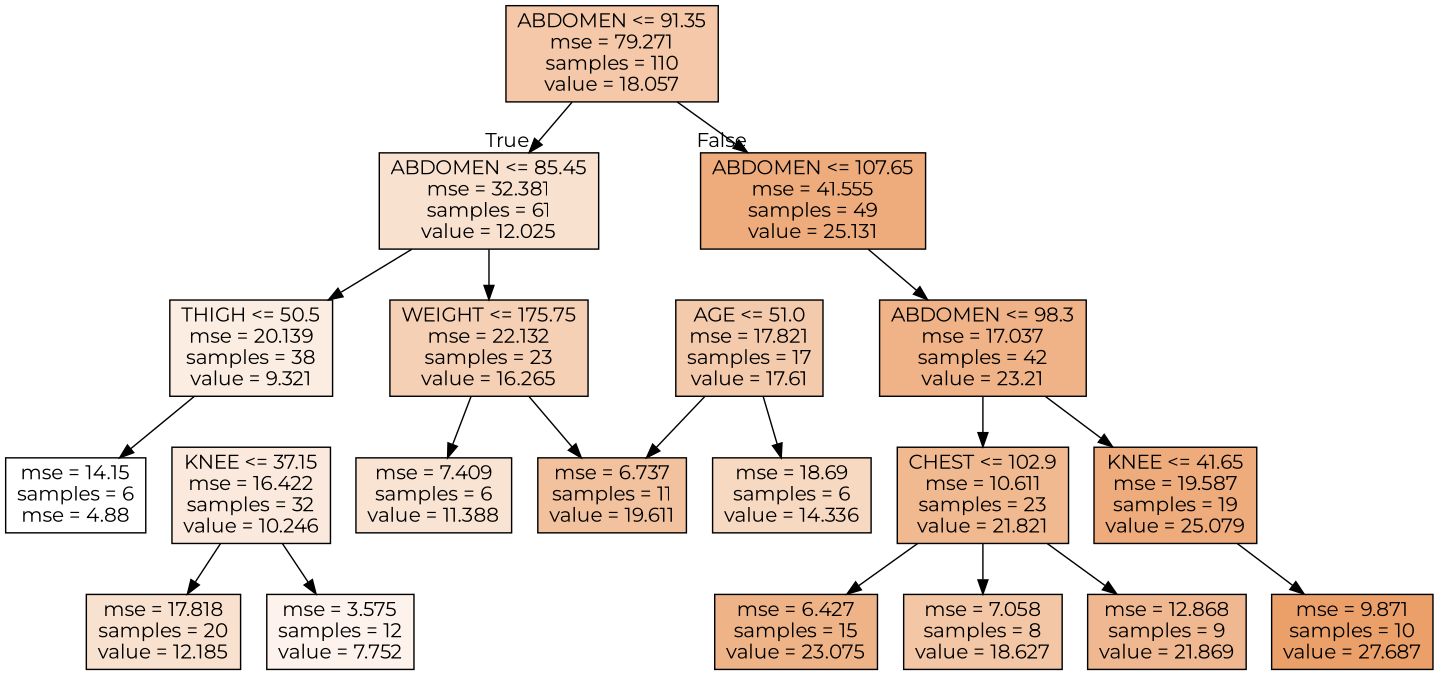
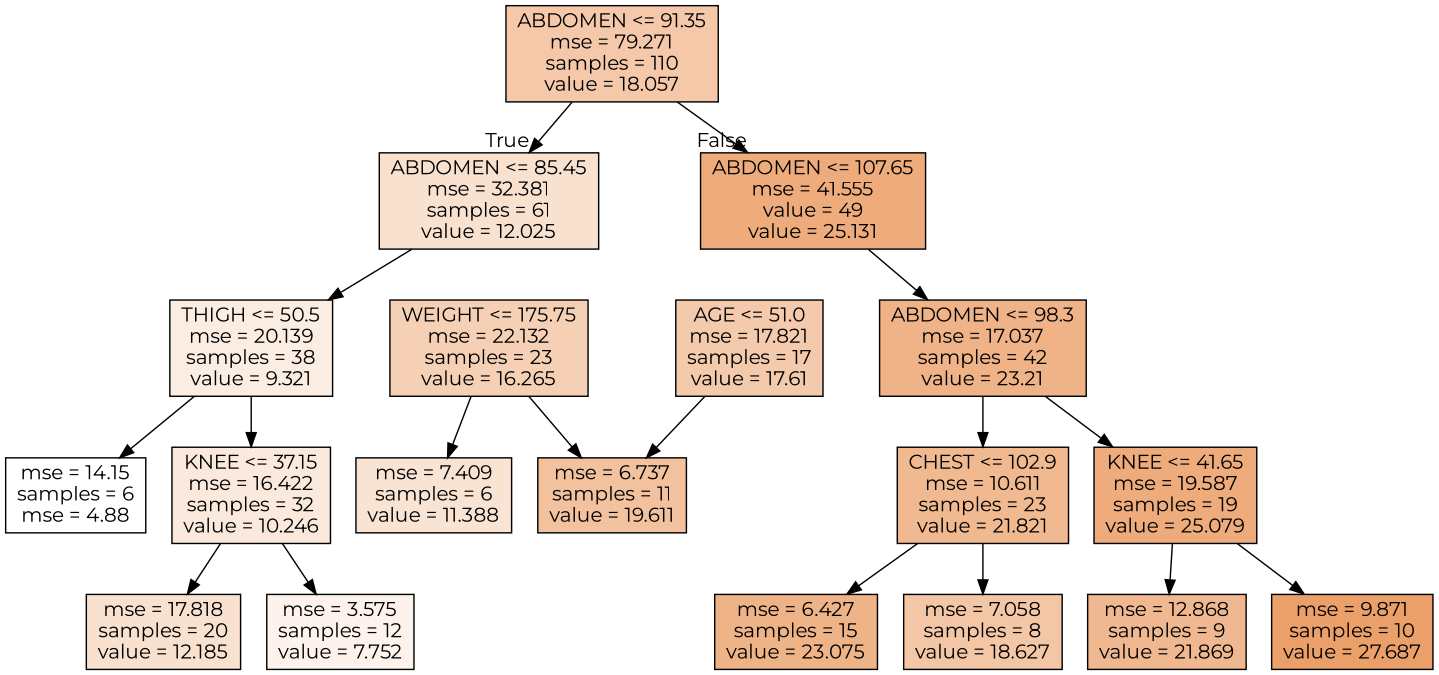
node "ABDOMEN <= 107.65 mse = 41.555 samples = 49 value = 25.131": label "ABDOMEN <= 107.65 mse = 41.555 samples = 49 value = 25.131" -> "ABDOMEN <= 107.65 mse = 41.555 value = 49 value = 25.131"
edge "ABDOMEN <= 85.45 mse = 32.381 samples = 61 value = 12.025" -> "WEIGHT <= 175.75 mse = 22.132 samples = 23 value = 16.265": removed
edge "THIGH <= 50.5 mse = 20.139 samples = 38 value = 9.321" -> "KNEE <= 37.15 mse = 16.422 samples = 32 value = 10.246": added
node "mse = 18.69 samples = 6 value = 14.336": removed
edge "CHEST <= 102.9 mse = 10.611 samples = 23 value = 21.821" -> "mse = 12.868 samples = 9 value = 21.869": now "KNEE <= 41.65 mse = 19.587 samples = 19 value = 25.079" -> "mse = 12.868 samples = 9 value = 21.869"
